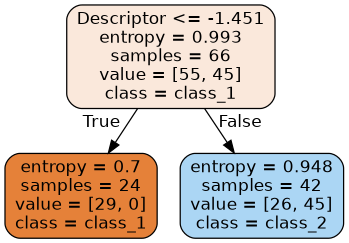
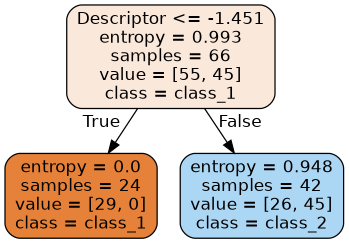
node "entropy = 0.7 samples = 24 value = [29, 0] class = class_1": label "entropy = 0.7 samples = 24 value = [29, 0] class = class_1" -> "entropy = 0.0 samples = 24 value = [29, 0] class = class_1"
